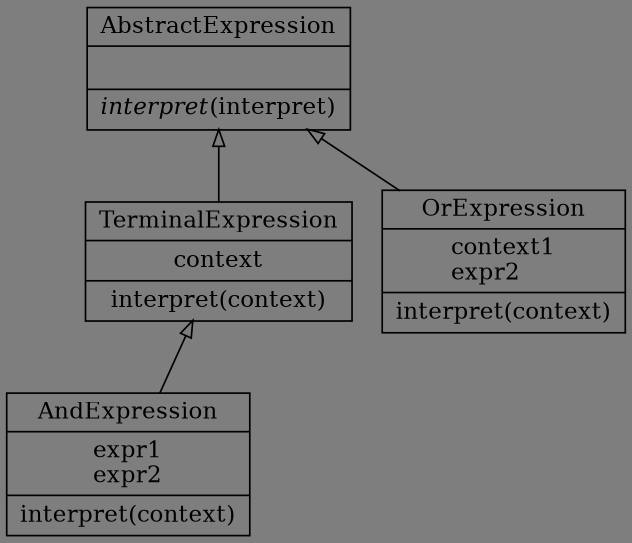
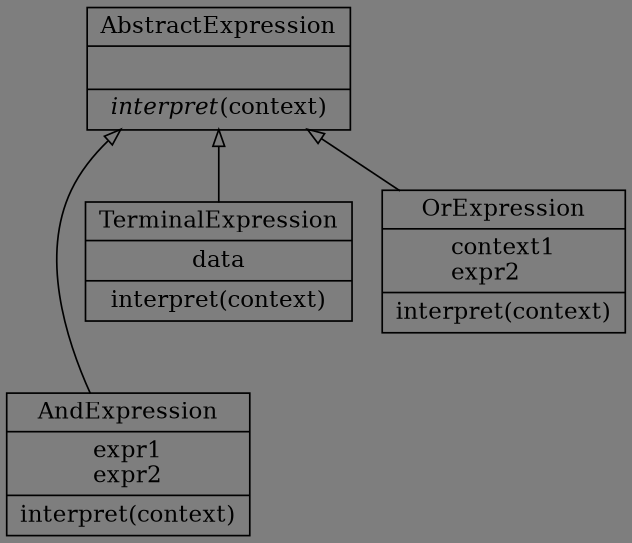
node "AbstractExpression": text "(interpret)" -> "(context)"
node "TerminalExpression": text "context" -> "data"
edge "AndExpression" -> "TerminalExpression": now "AndExpression" -> "AbstractExpression"
